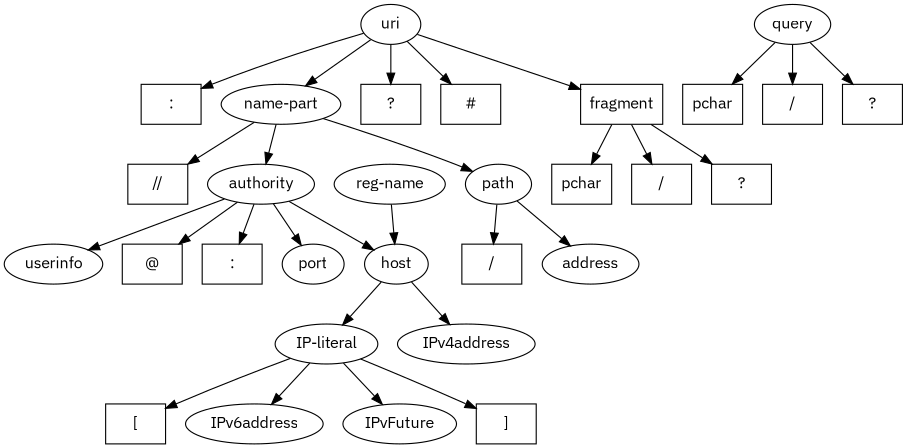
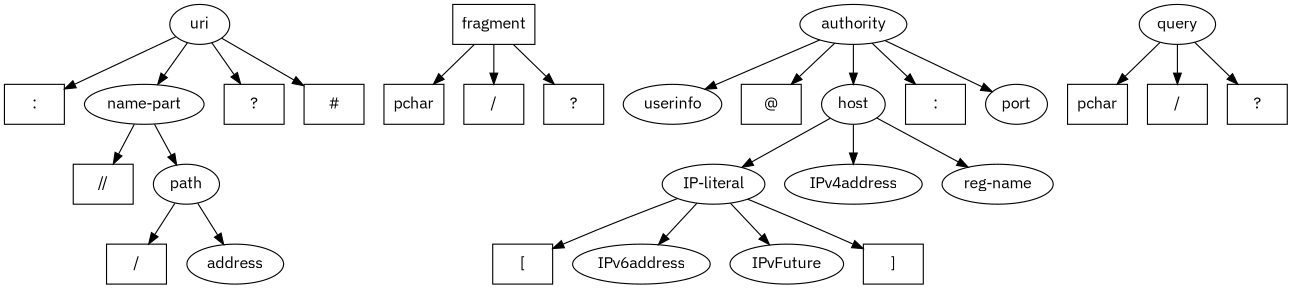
edge "uri" -> "fragment": removed
edge "name-part" -> "authority": removed
edge "reg-name" -> "host": reversed
